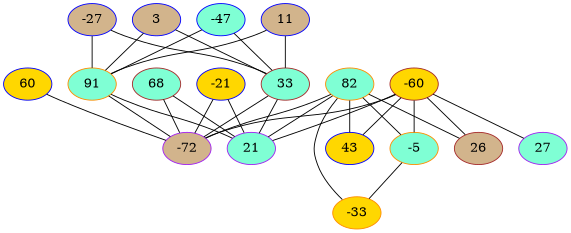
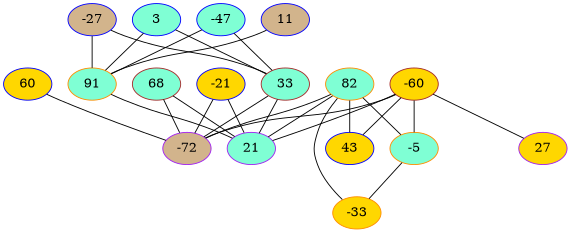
node "3": fillcolor tan -> aquamarine
edge "11" -- "33": removed
edge "91" -- "-72": removed
node "26": removed
node "27": fillcolor aquamarine -> gold
